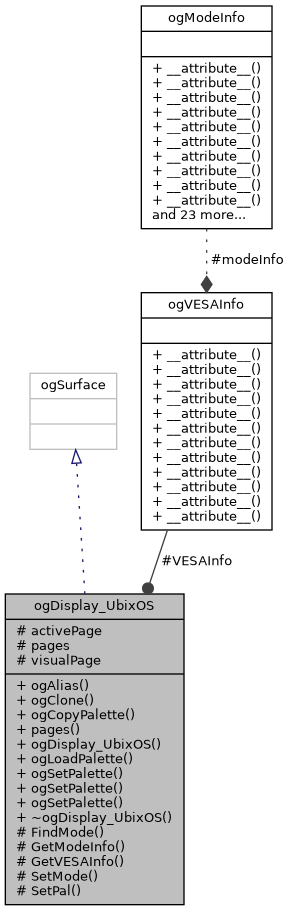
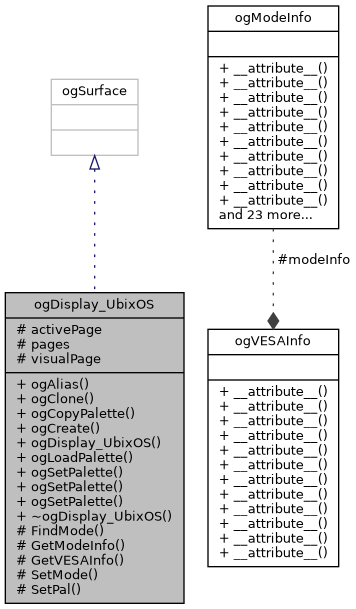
edge "ogVESAInfo" -> "ogDisplay_UbixOS": removed, label "#VESAInfo"
node "ogDisplay_UbixOS": text "+ pages()" -> "+ ogCreate()"
